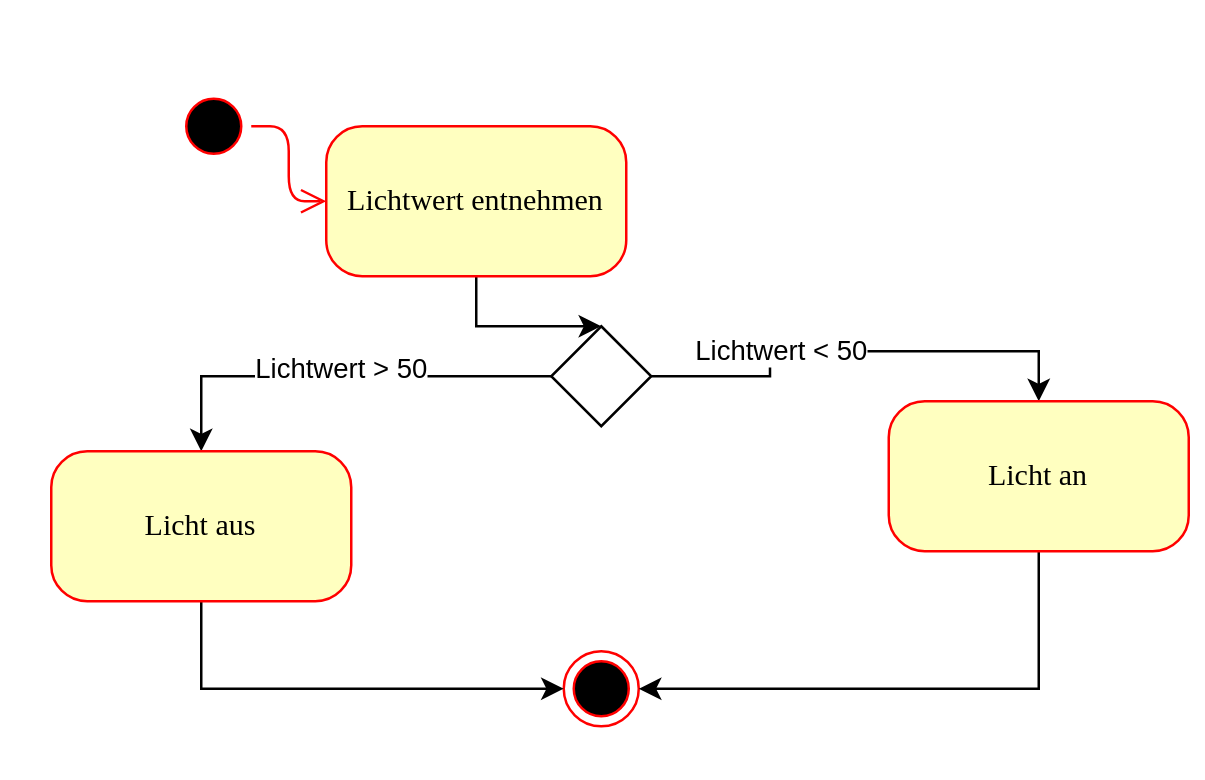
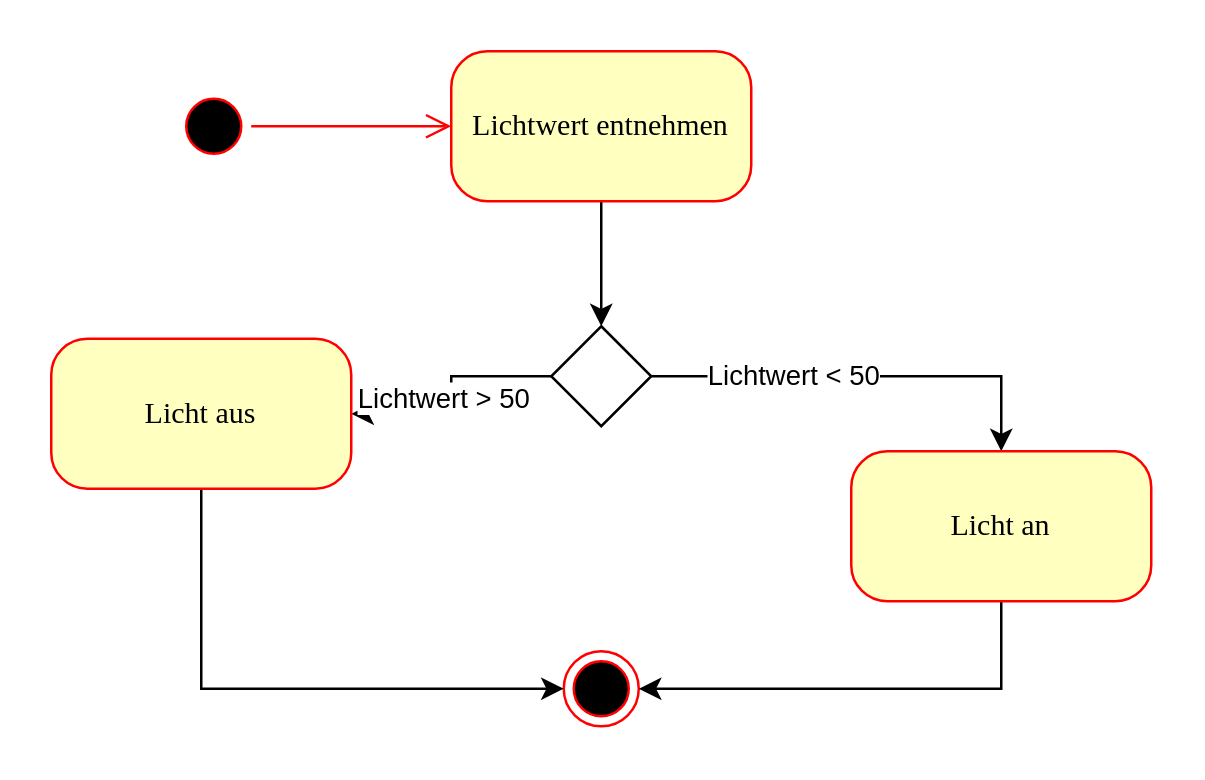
node "Lichtwert entnehmen": moved (476, 201) -> (601, 126)
node "Licht an": moved (1039, 476) -> (1001, 526)
node "Licht aus": moved (201, 526) -> (201, 414)
